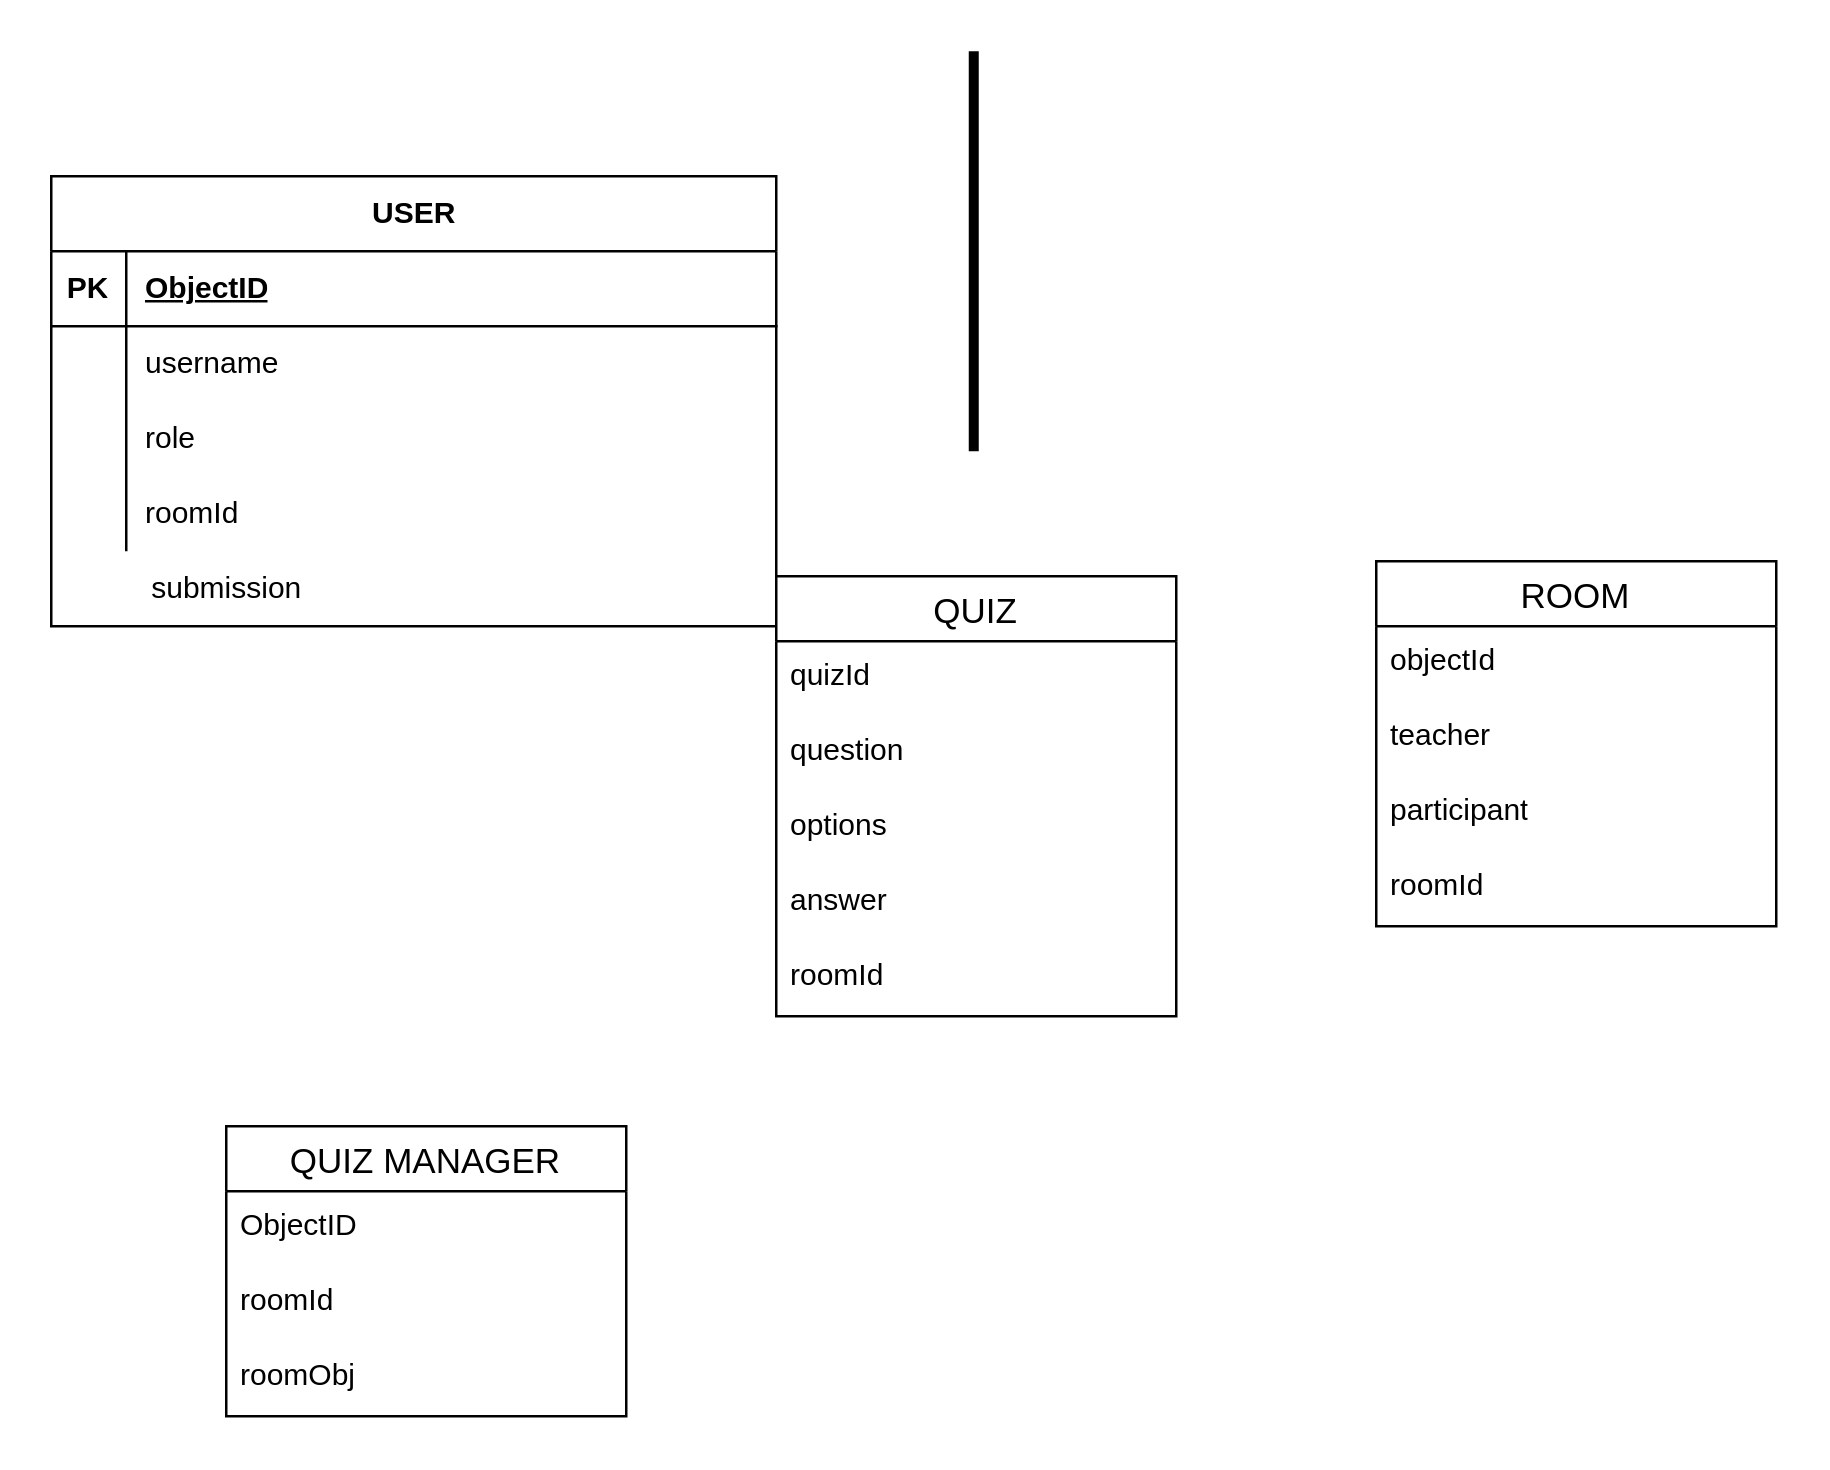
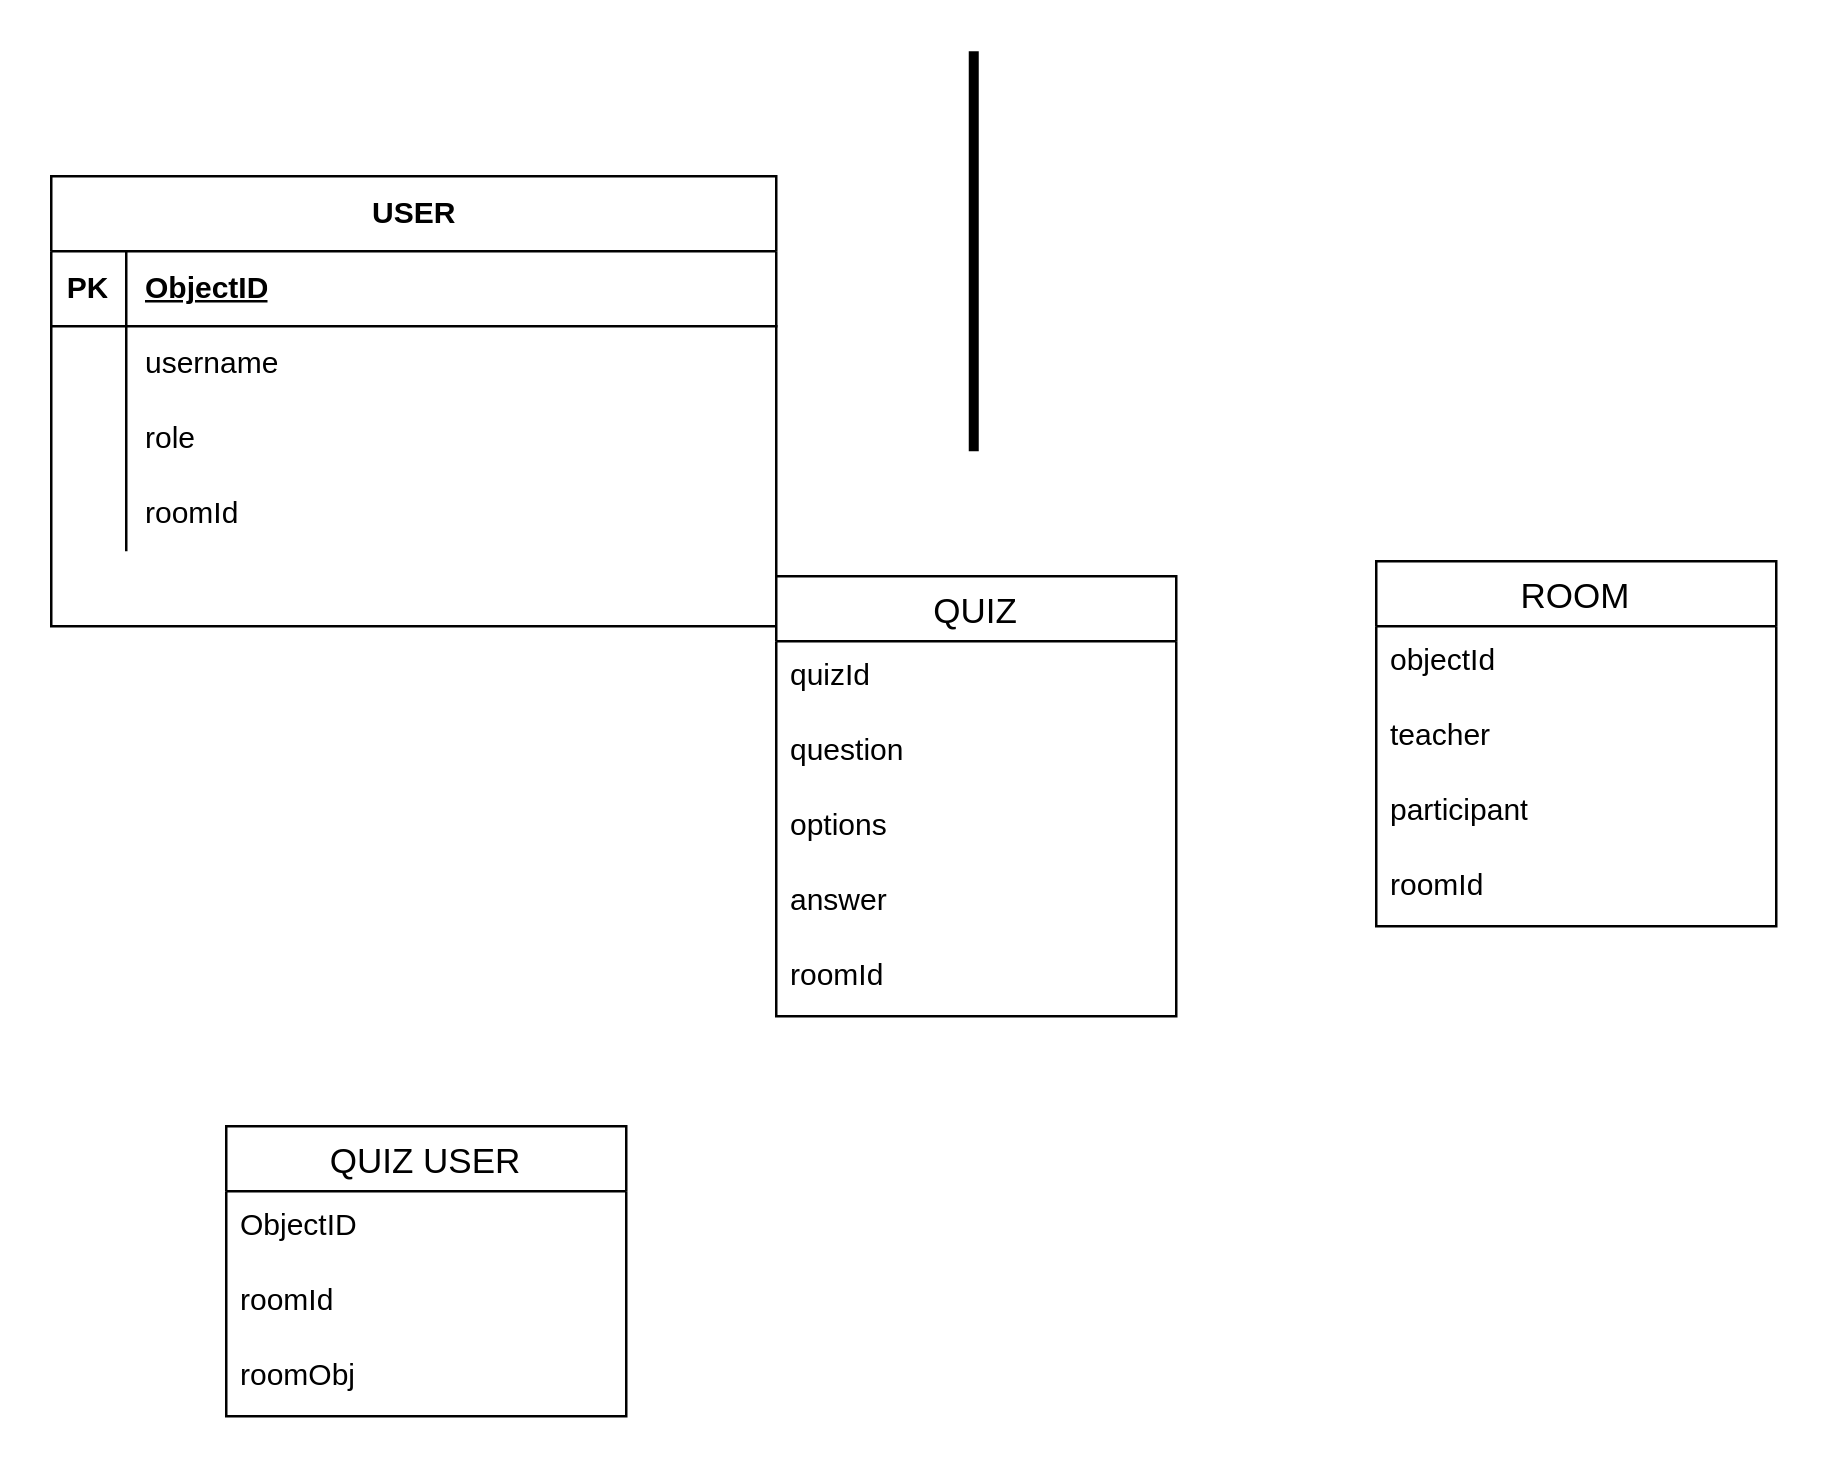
node "submission": removed
node "QUIZ MANAGER": label "QUIZ MANAGER" -> "QUIZ USER"
